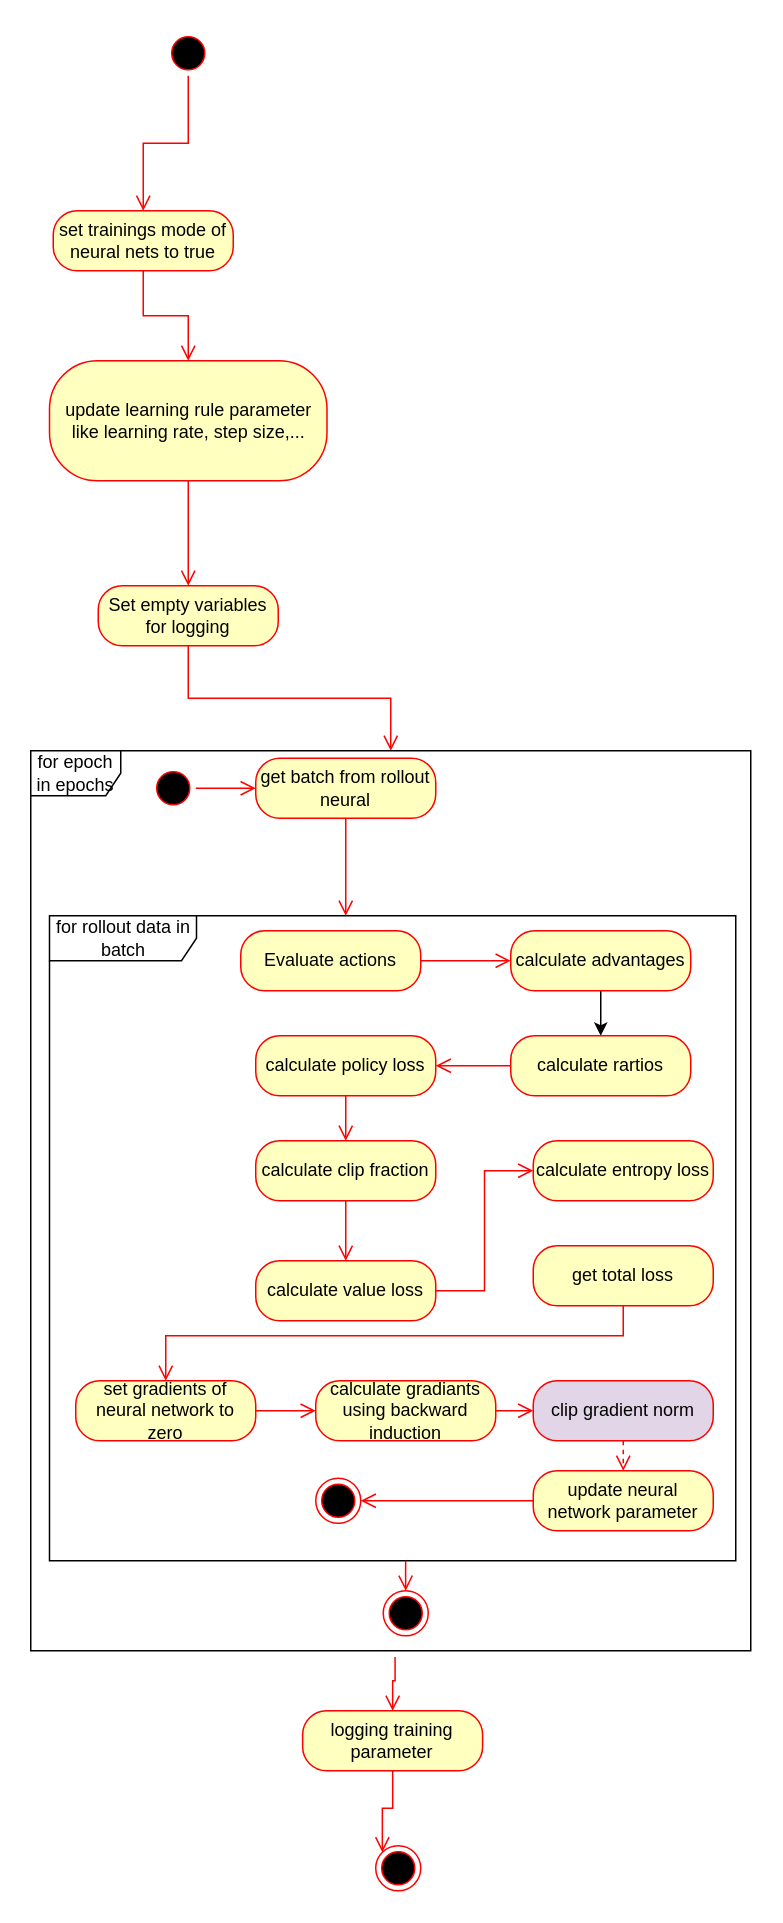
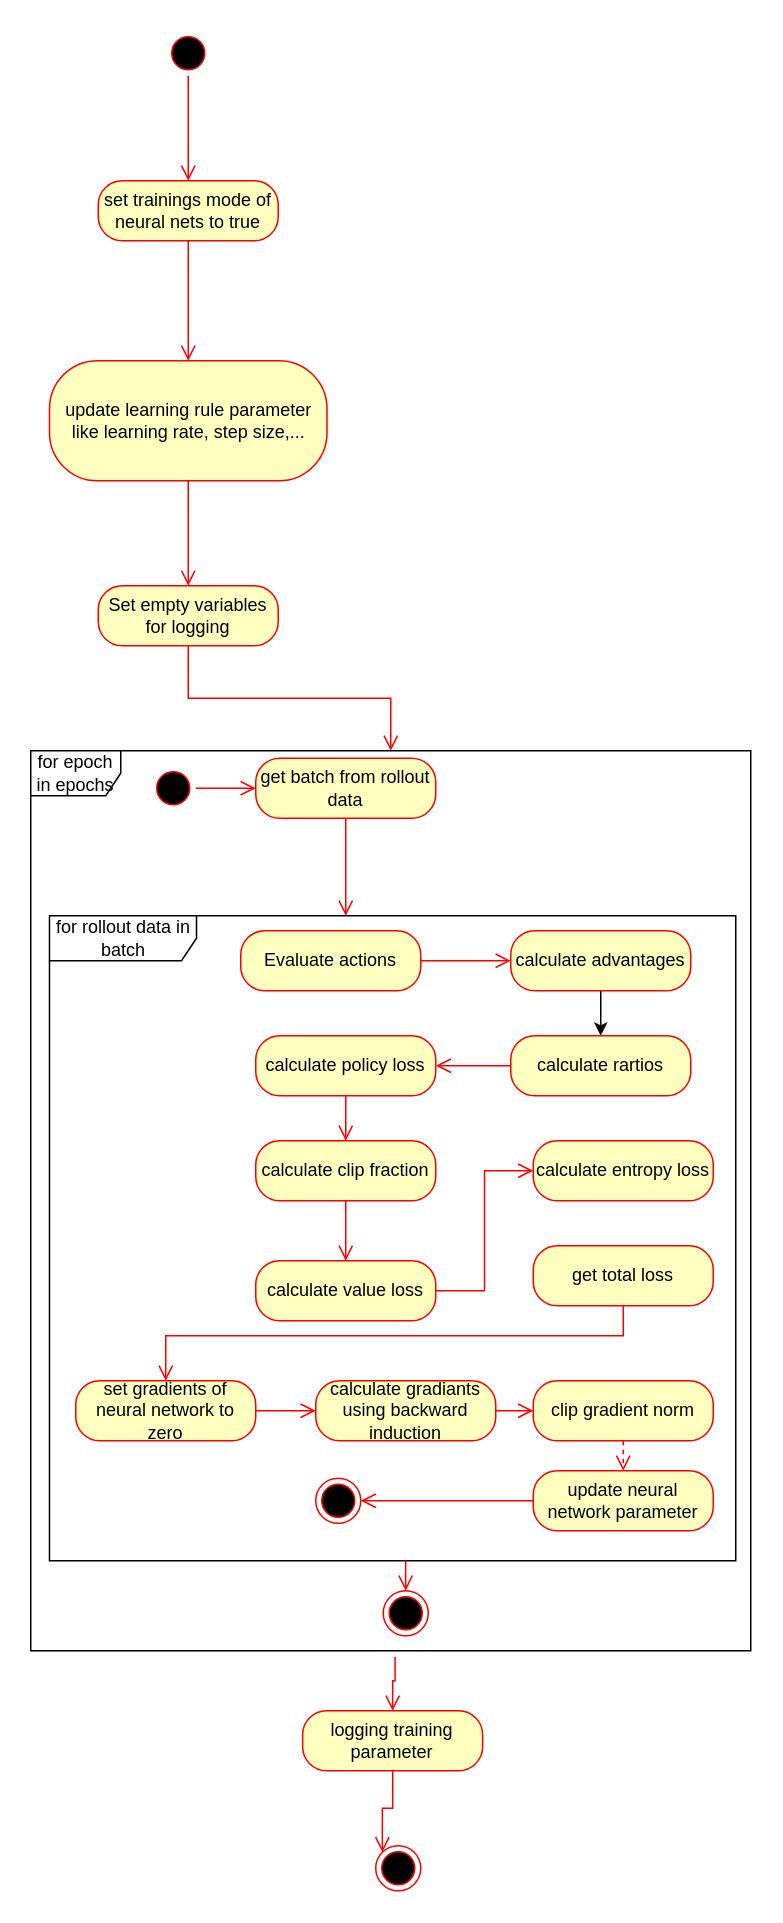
node "set trainings mode of neural nets to true": moved (143, 241) -> (188, 211)
node "get batch from rollout neural": label "get batch from rollout neural" -> "get batch from rollout data"
node "clip gradient norm": fillcolor #e1d5e7 -> #ffffc0
